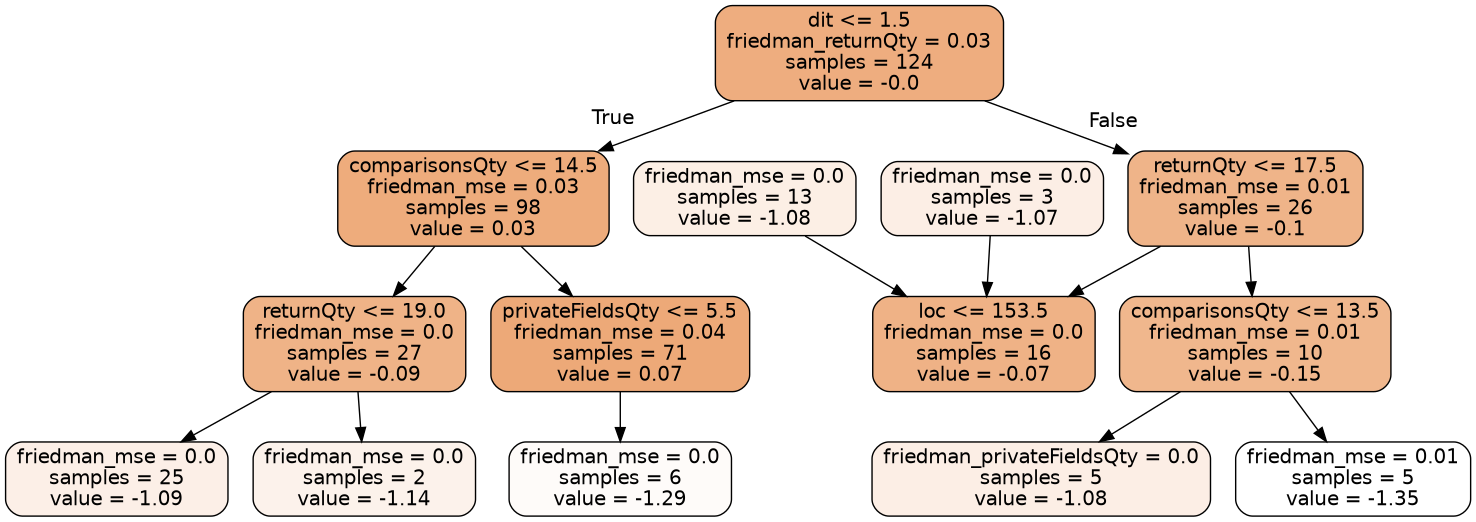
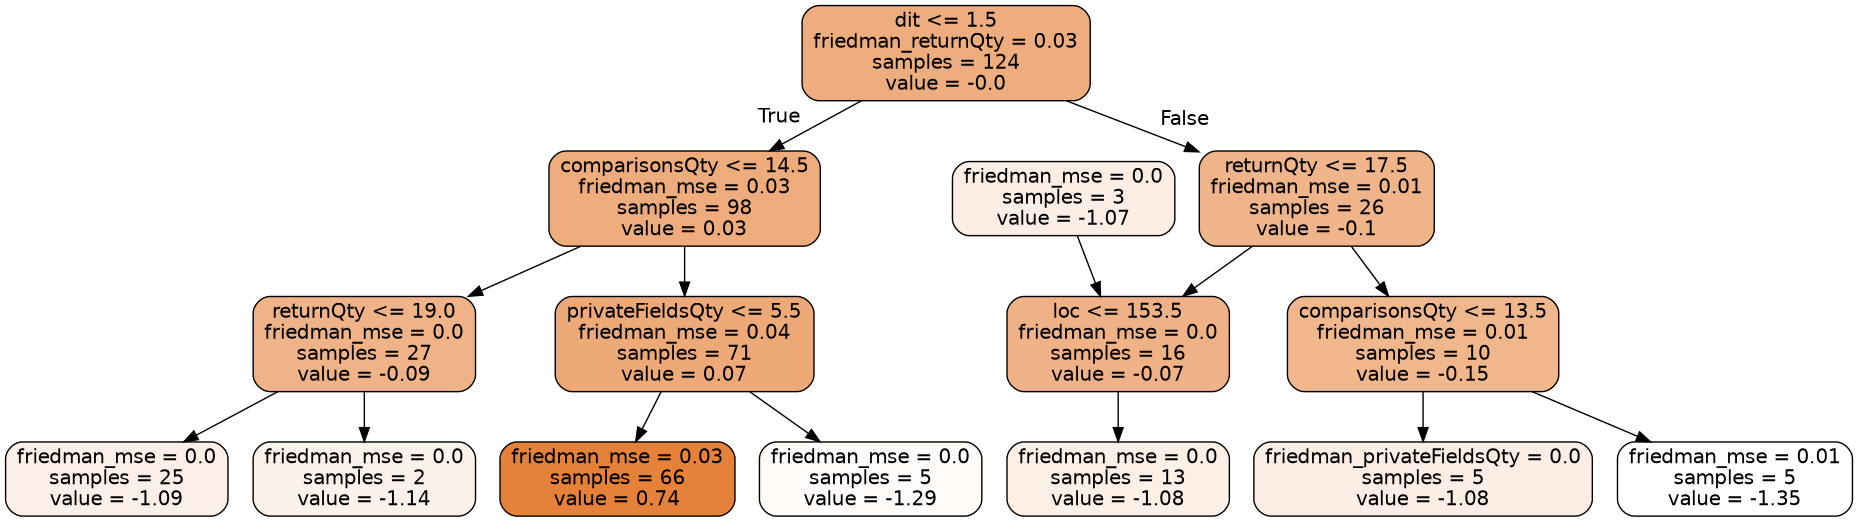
edge "friedman_mse = 0.0 samples = 13 value = -1.08" -> "loc <= 153.5 friedman_mse = 0.0 samples = 16 value = -0.07": reversed
node "friedman_mse = 0.03 samples = 66 value = 0.74": added
node "friedman_mse = 0.0 samples = 6 value = -1.29": label "friedman_mse = 0.0 samples = 6 value = -1.29" -> "friedman_mse = 0.0 samples = 5 value = -1.29"
